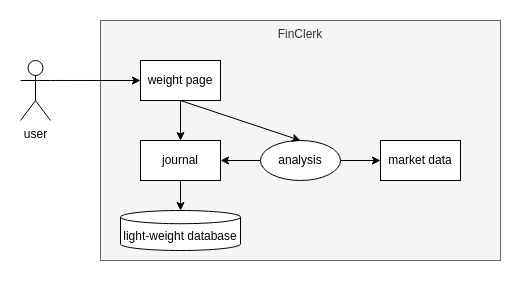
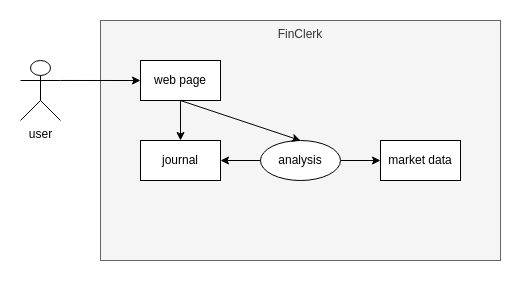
node "weight page": label "weight page" -> "web page"
node "user": size 30x60 -> 40x60
edge "journal" -> "light-weight database": removed
node "light-weight database": removed
